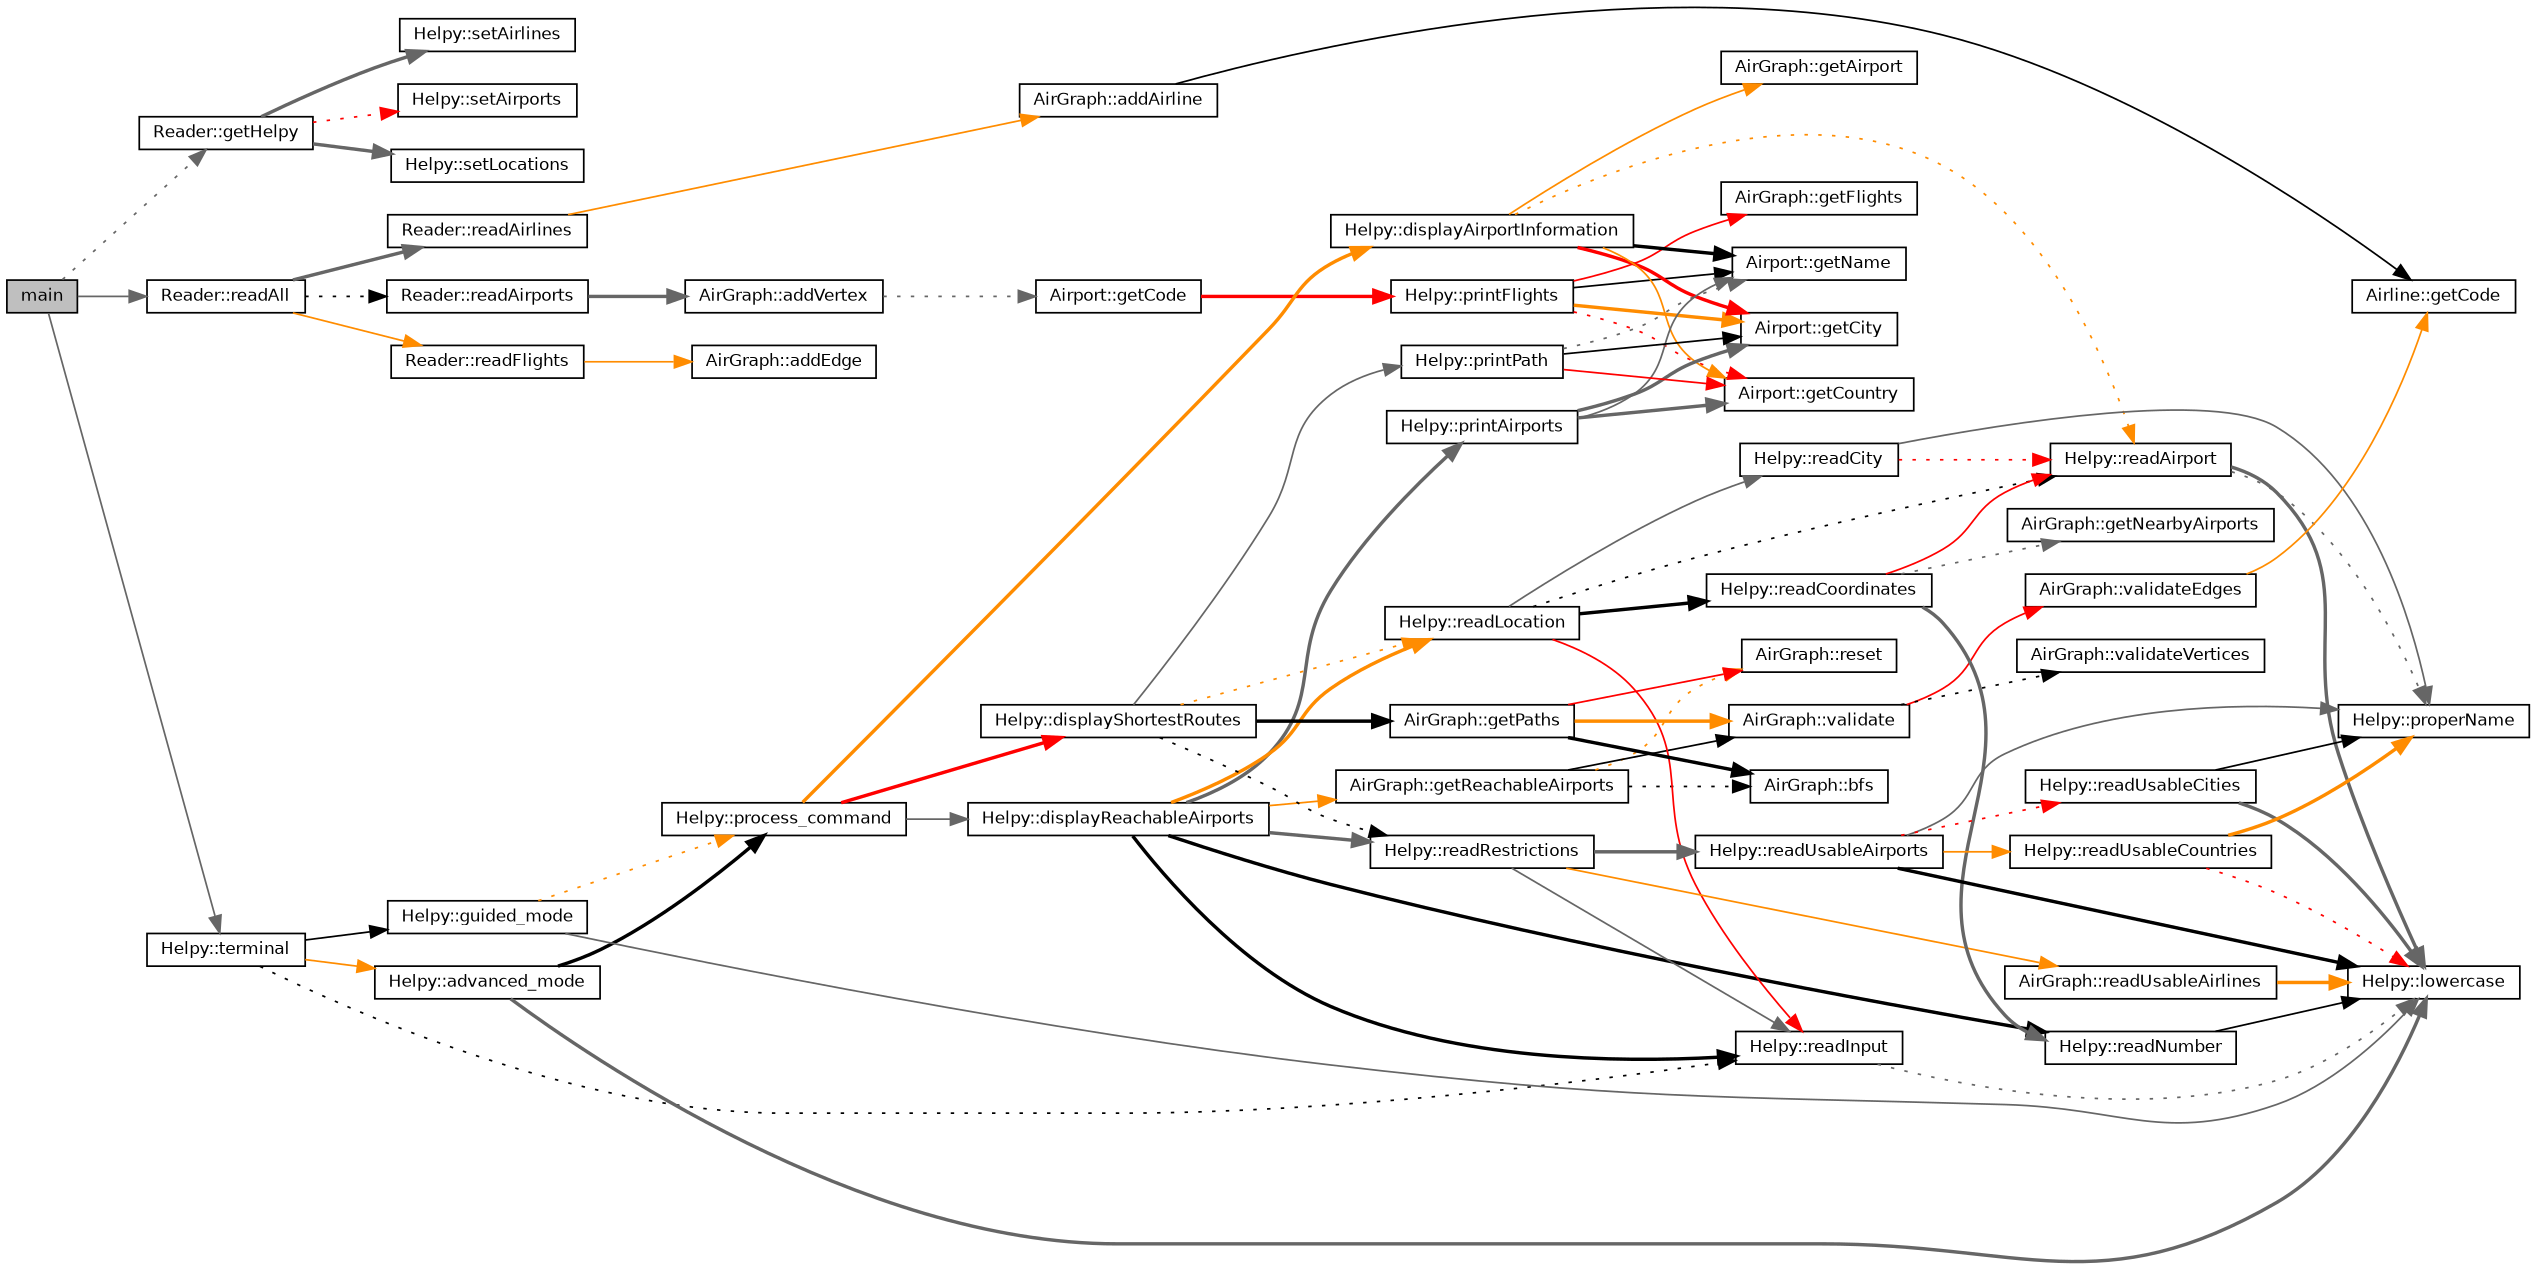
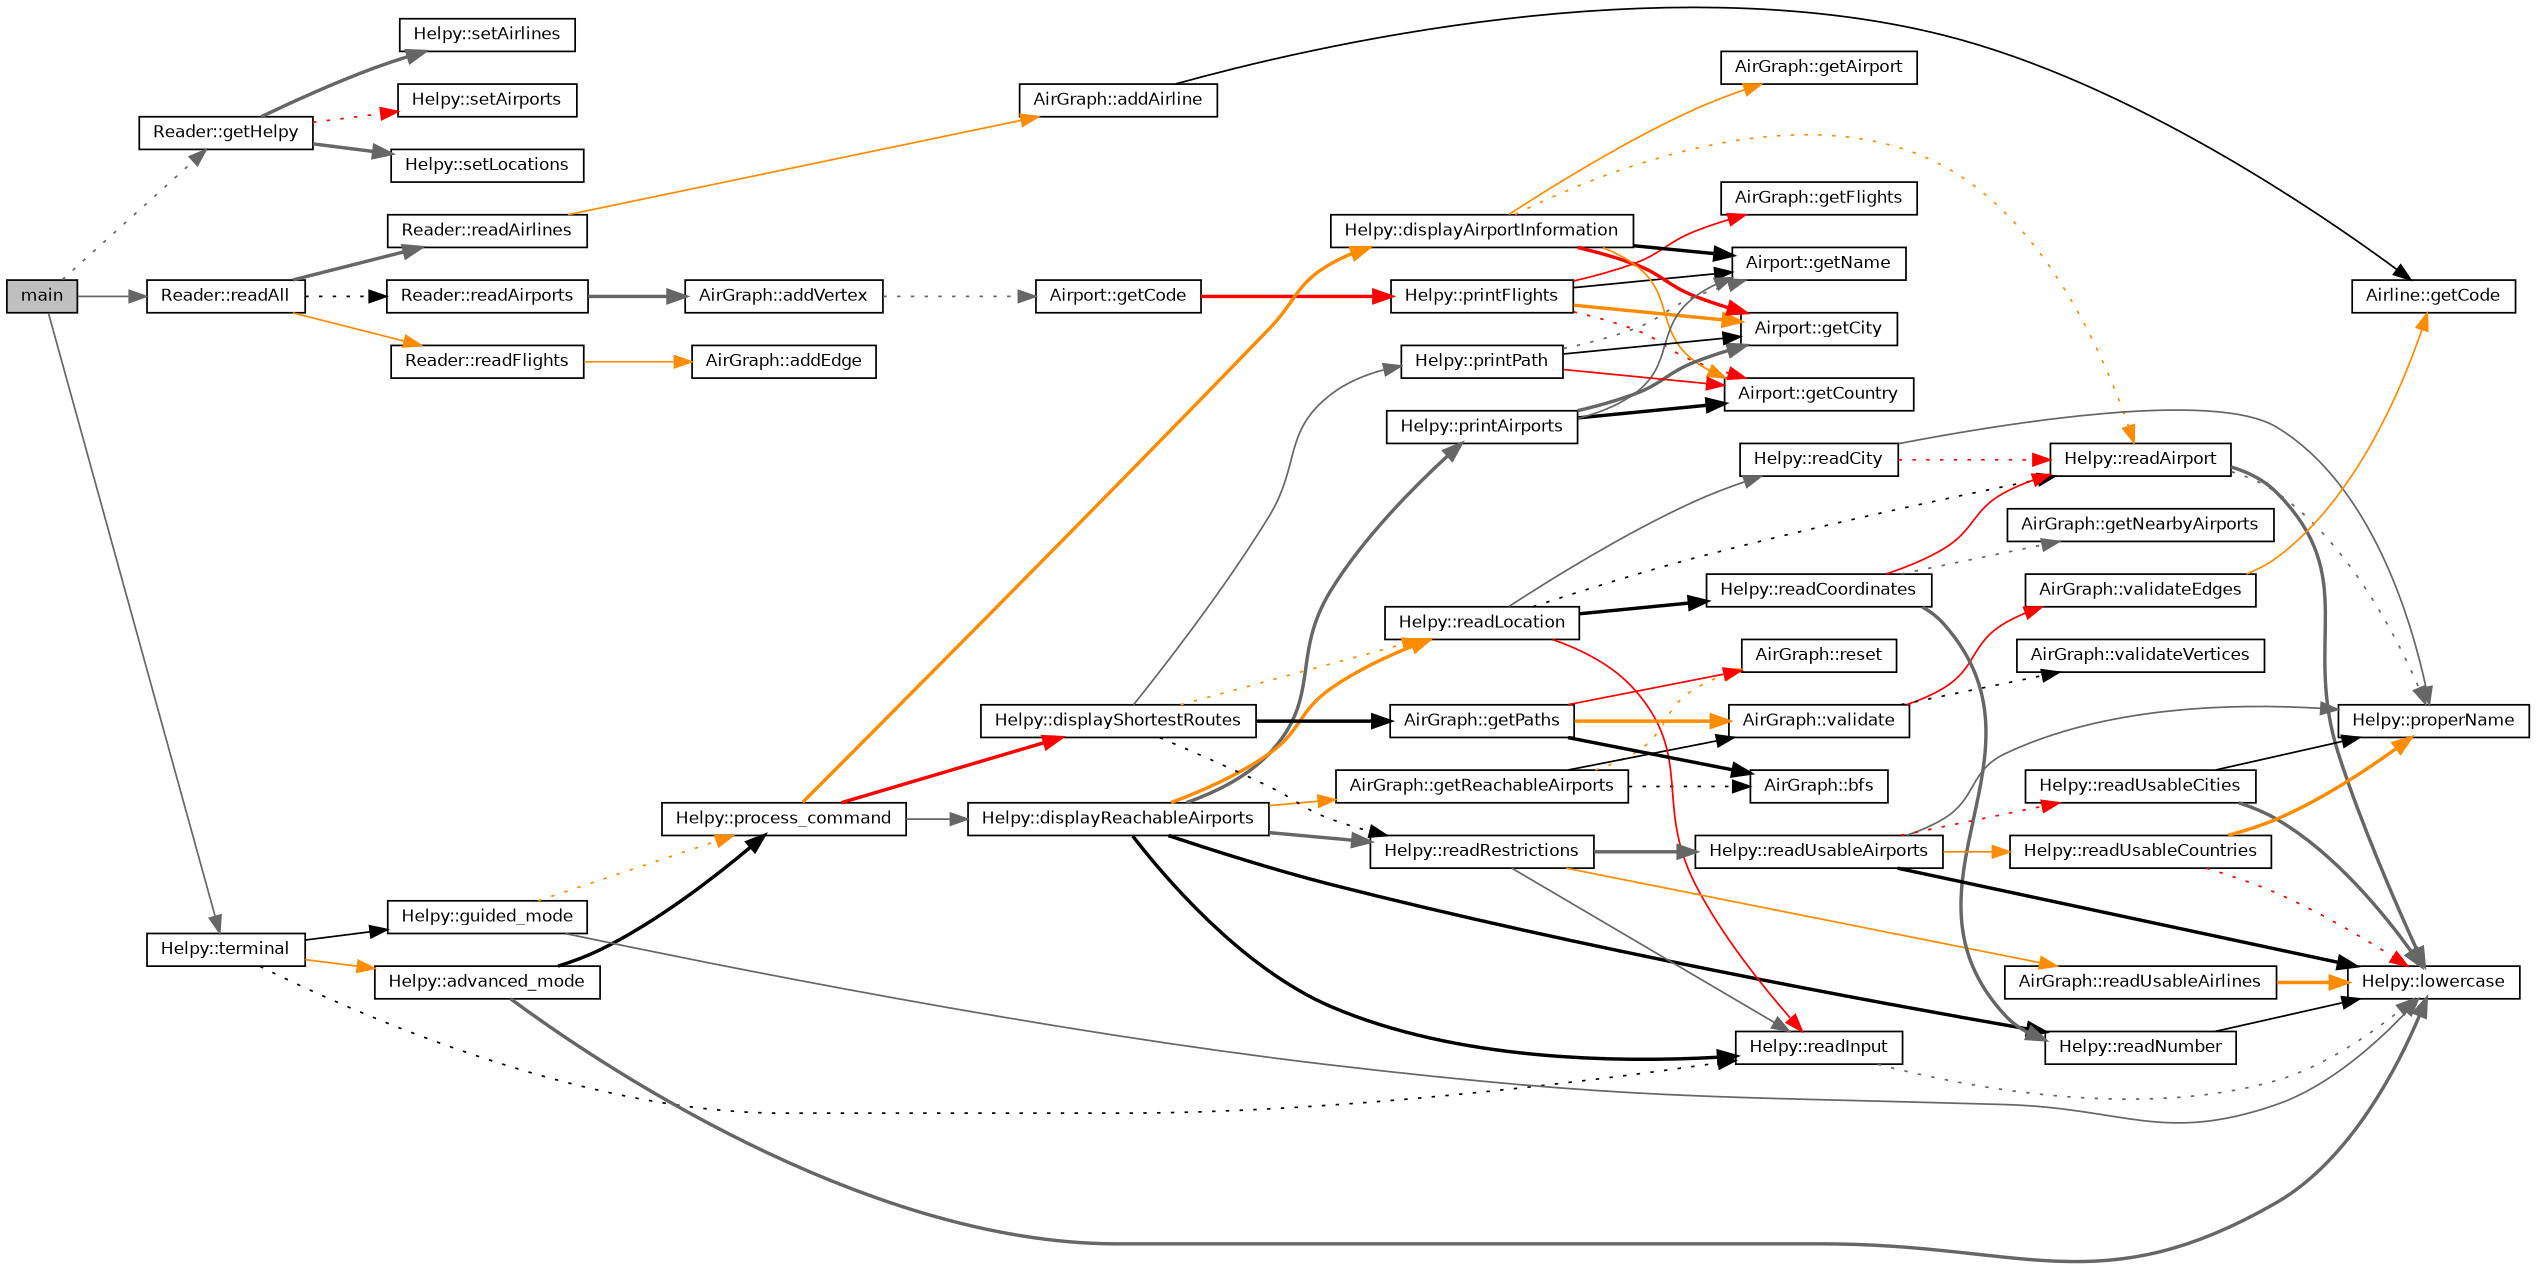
edge "Helpy::printAirports" -> "Airport::getCountry": color gray40 -> black
